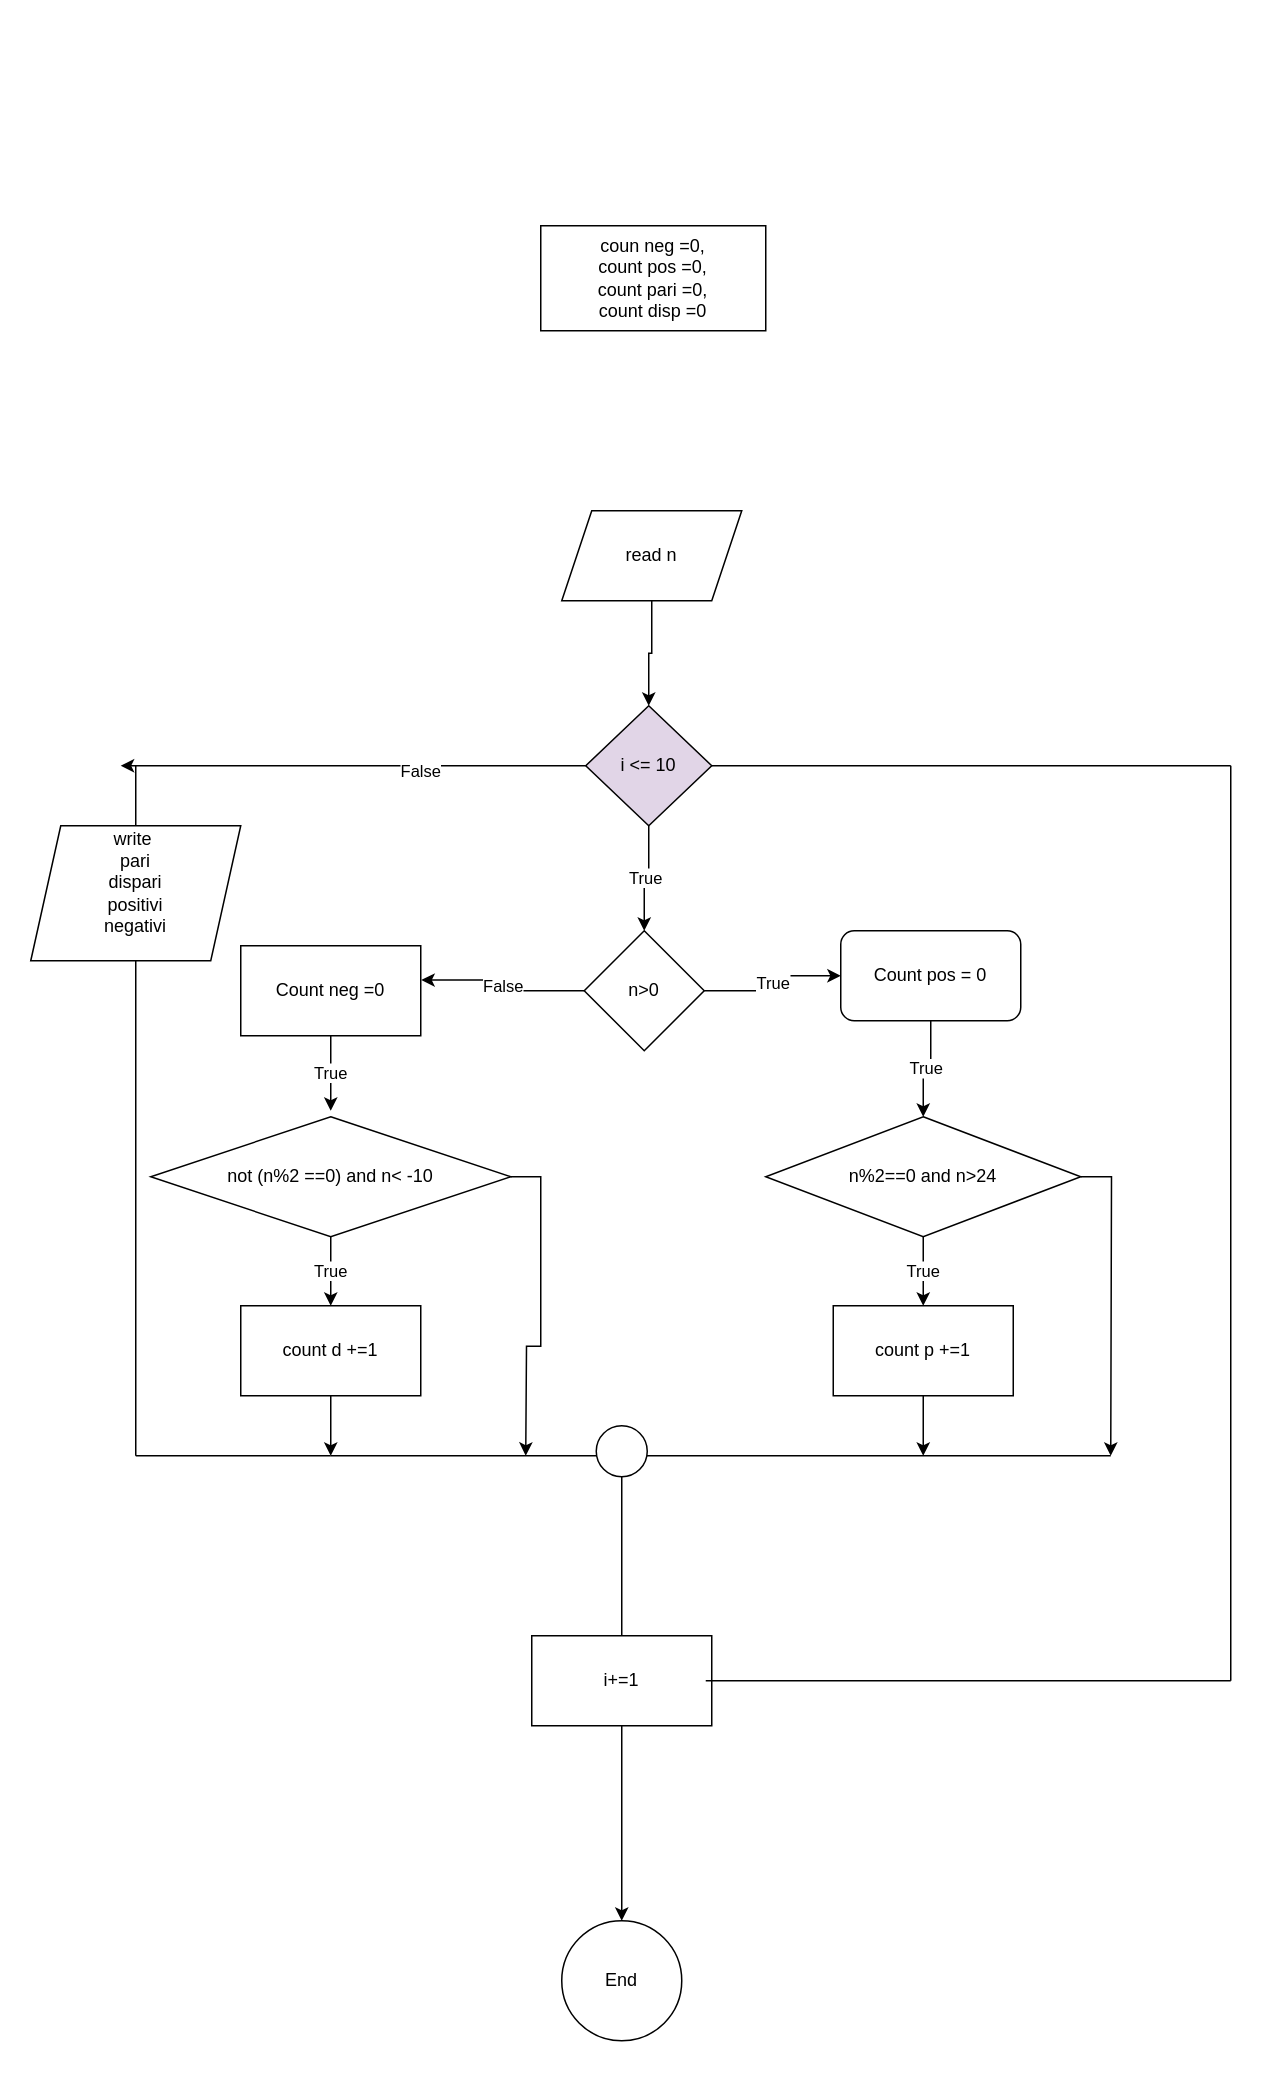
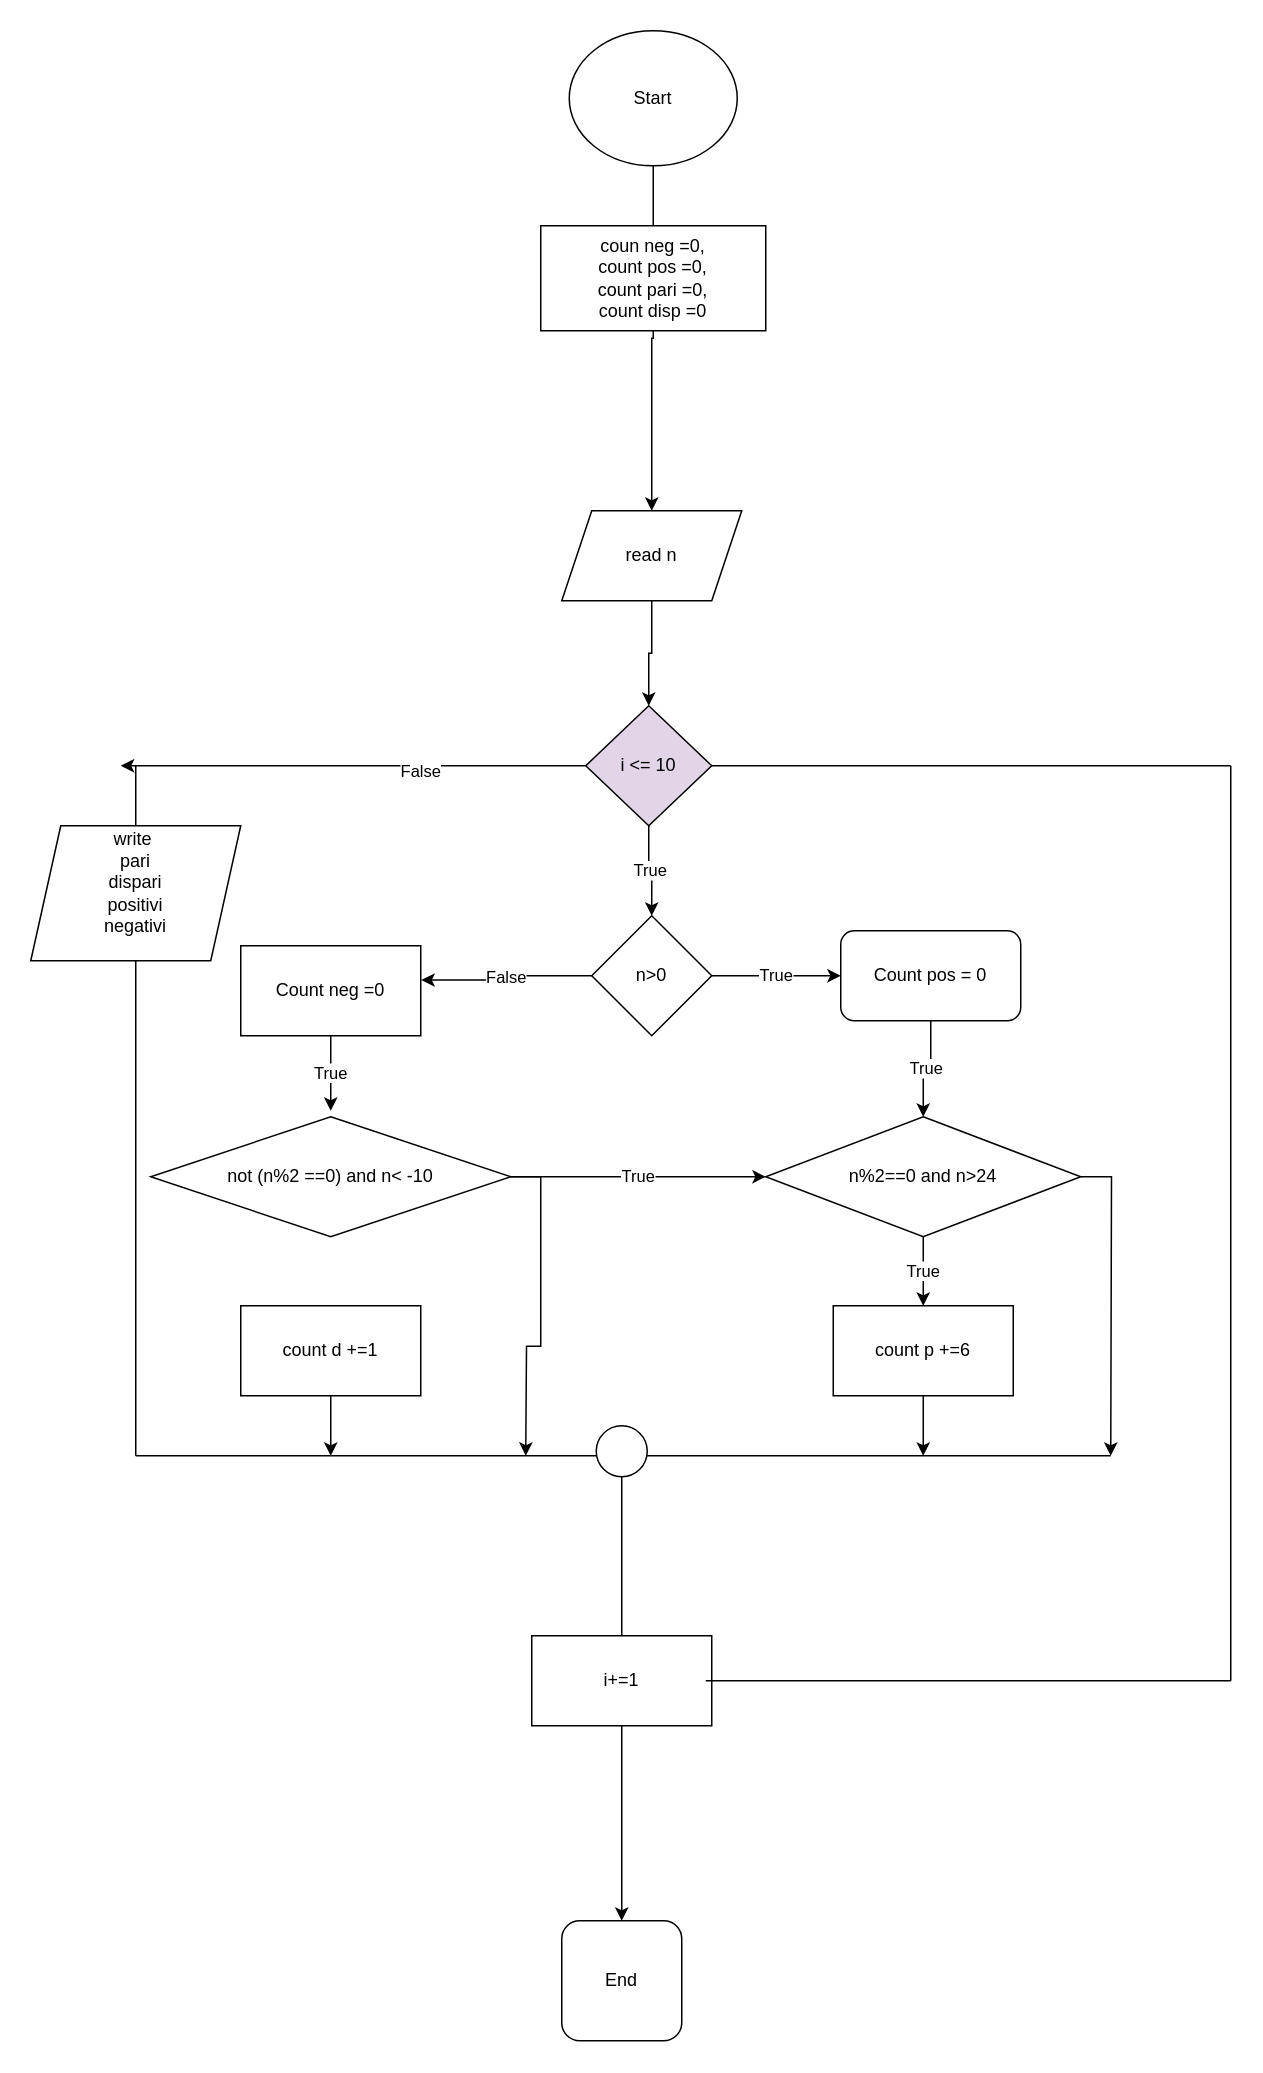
node "Start": added
edge "Start" -> "read n": added
node "n>0": moved (644, 991) -> (652, 976)
edge "not (n%2 ==0) and n< -10" -> "count d +=1": now "not (n%2 ==0) and n< -10" -> "n%2==0 and n>24"
node "count p +=1": label "count p +=1" -> "count p +=6"
node "End": shape ellipse -> rounded rectangle
